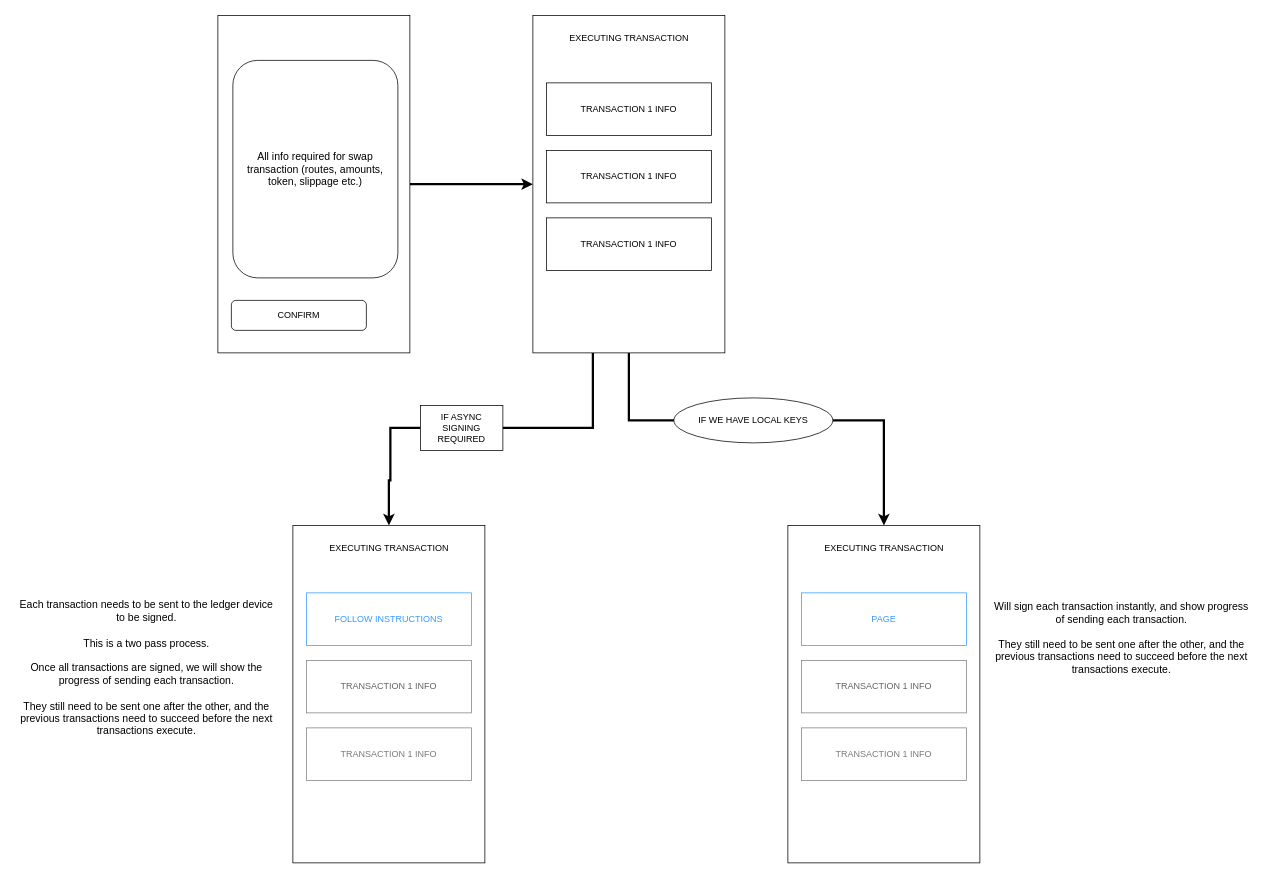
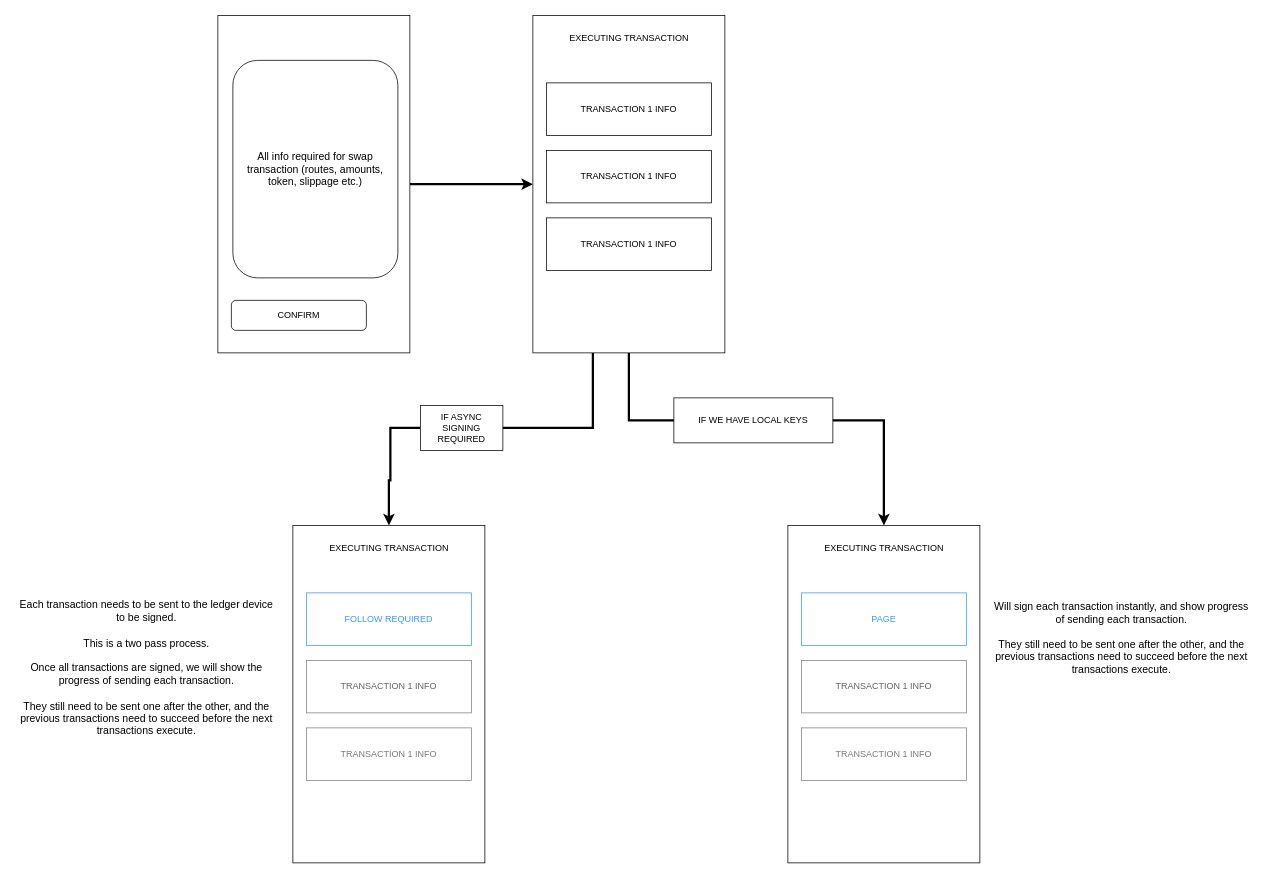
node "IF WE HAVE LOCAL KEYS": shape ellipse -> rectangle
node "FOLLOW INSTRUCTIONS": label "FOLLOW INSTRUCTIONS" -> "FOLLOW REQUIRED"
